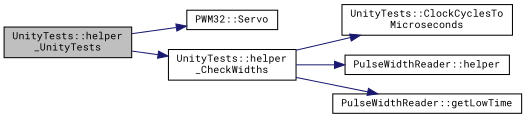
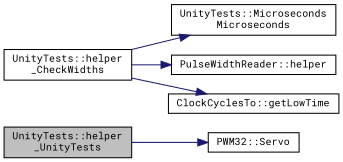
node "UnityTests::ClockCyclesTo Microseconds": label "UnityTests::ClockCyclesTo Microseconds" -> "UnityTests::Microseconds Microseconds"
edge "UnityTests::helper _UnityTests" -> "UnityTests::helper _CheckWidths": removed
node "PulseWidthReader::getLowTime": label "PulseWidthReader::getLowTime" -> "ClockCyclesTo::getLowTime"
